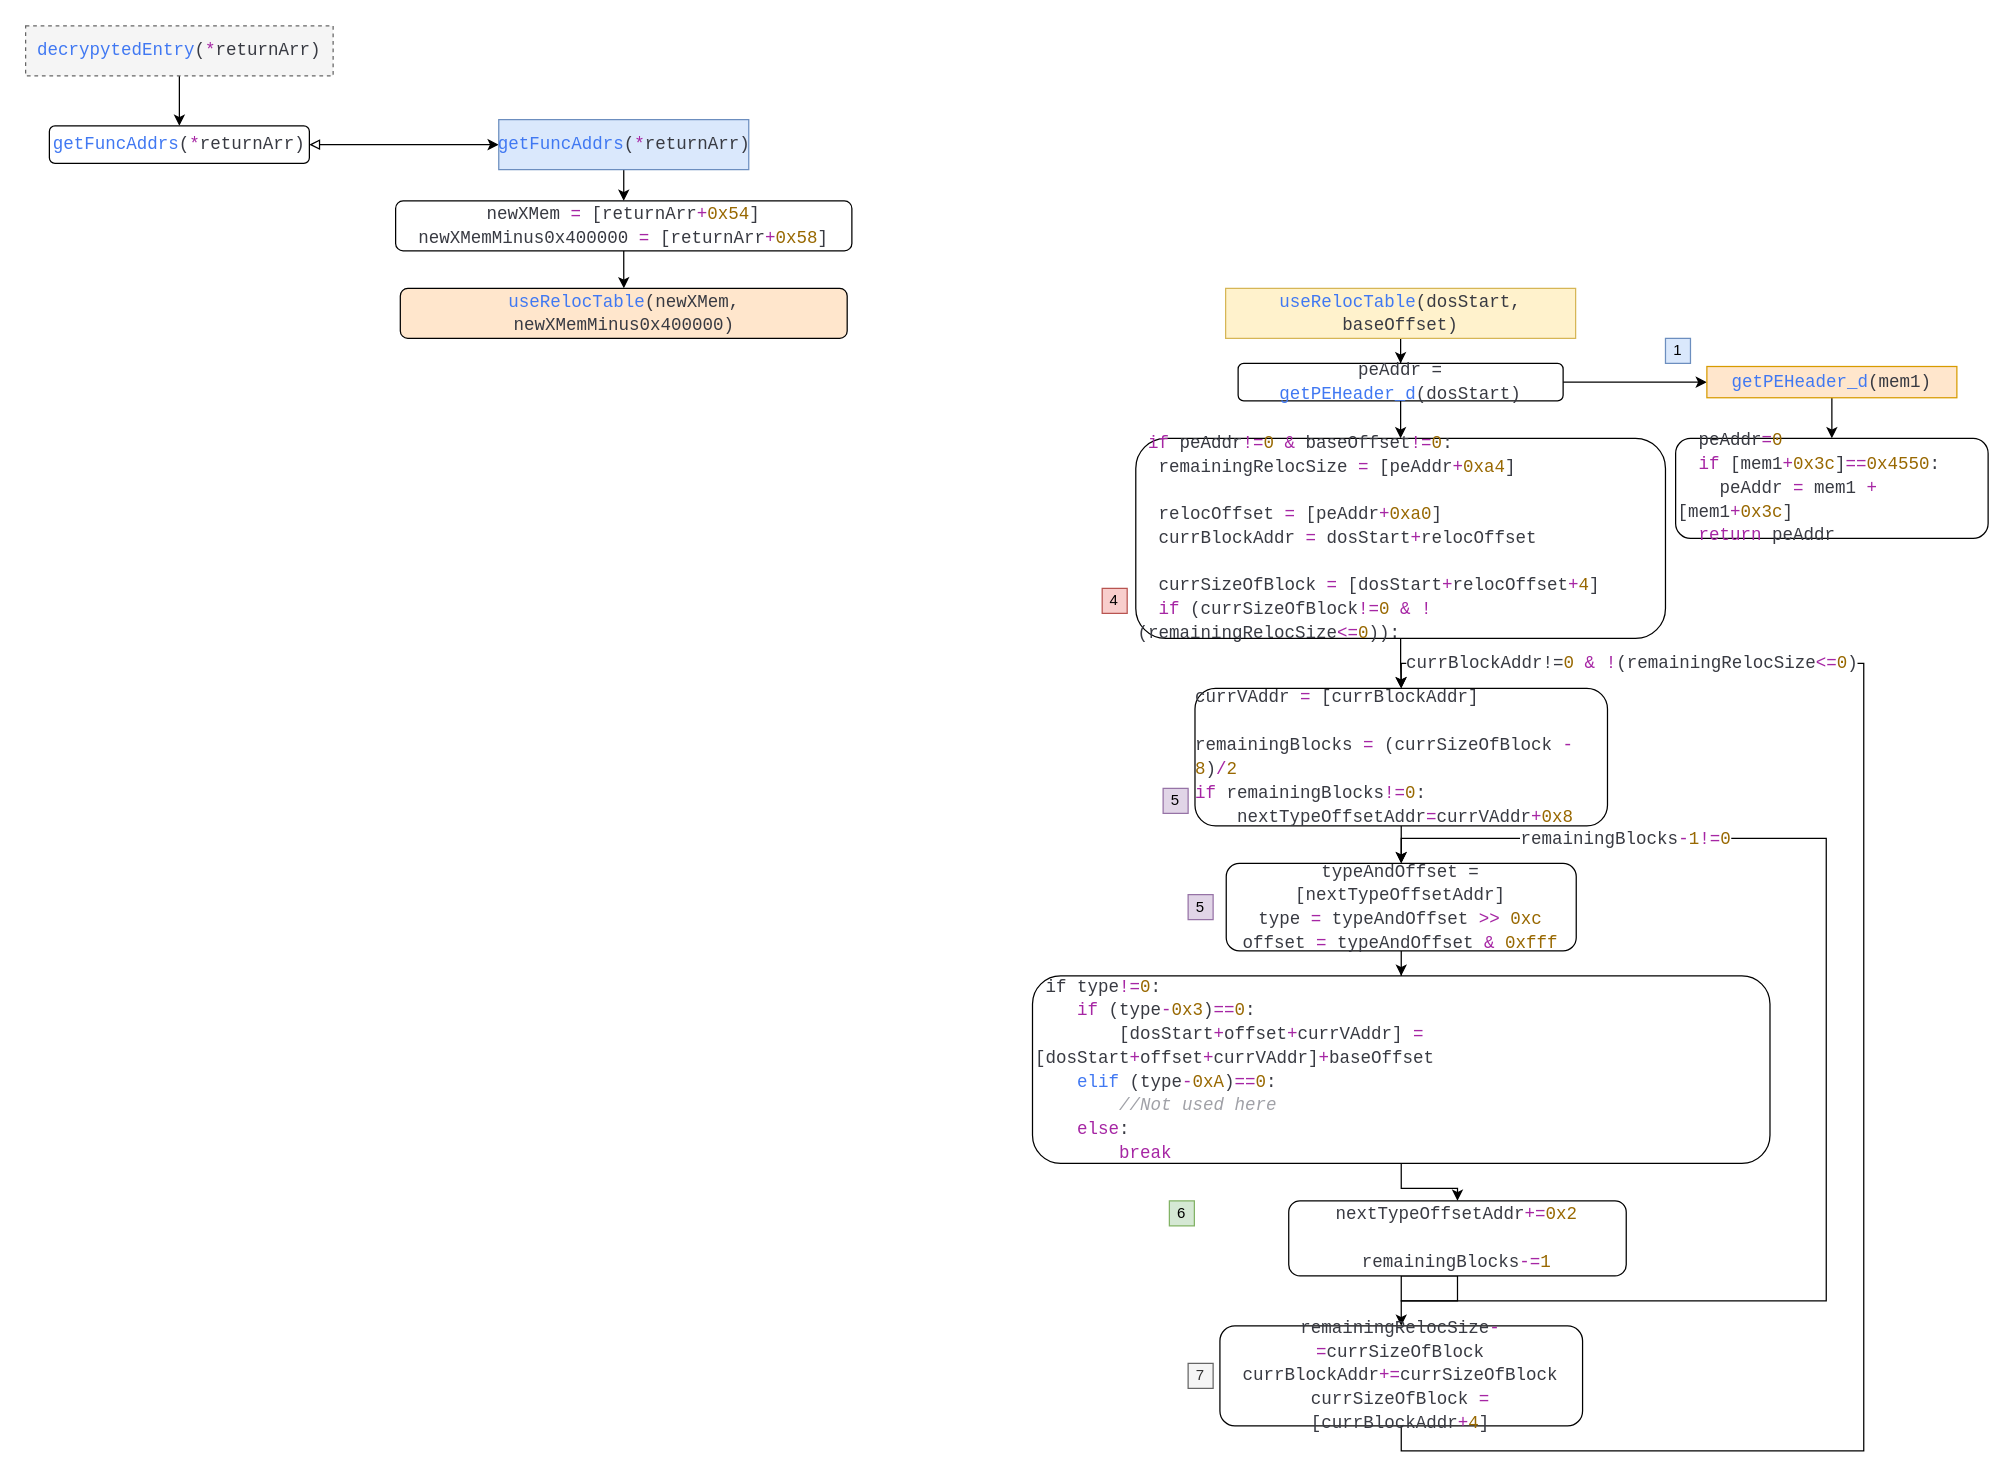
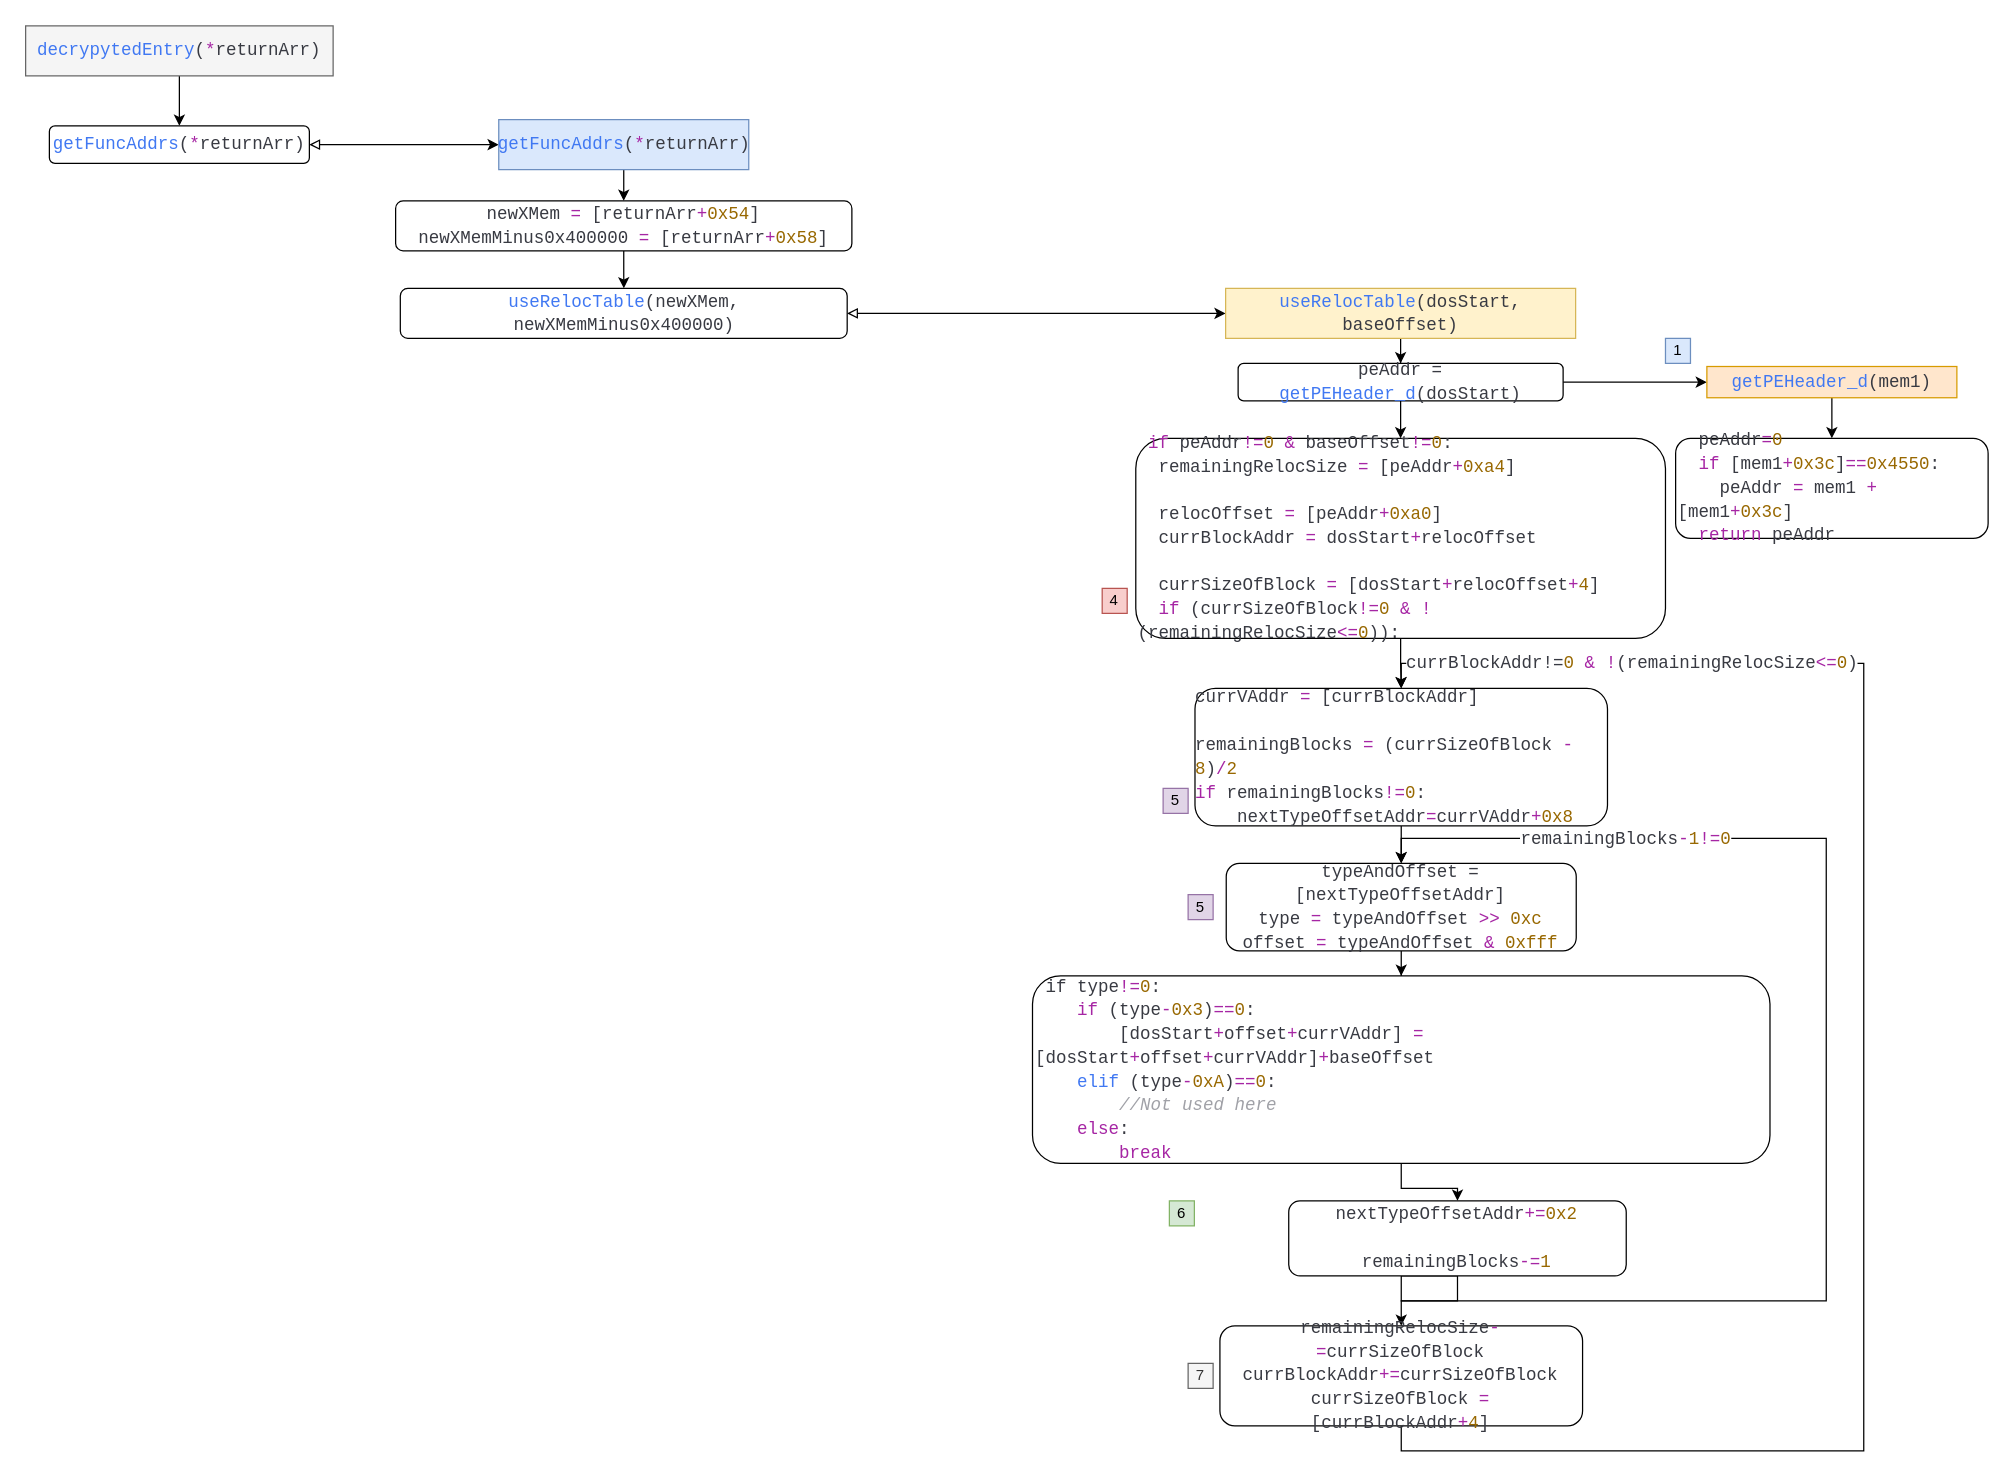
node "decrypytedEntry(*returnArr)": style dashed -> solid
node "useRelocTable(newXMem, newXMemMinus0x400000)": fillcolor #ffe6cc -> #ffffff
edge "useRelocTable(newXMem, newXMemMinus0x400000)" -- "useRelocTable(dosStart, baseOffset)": added
